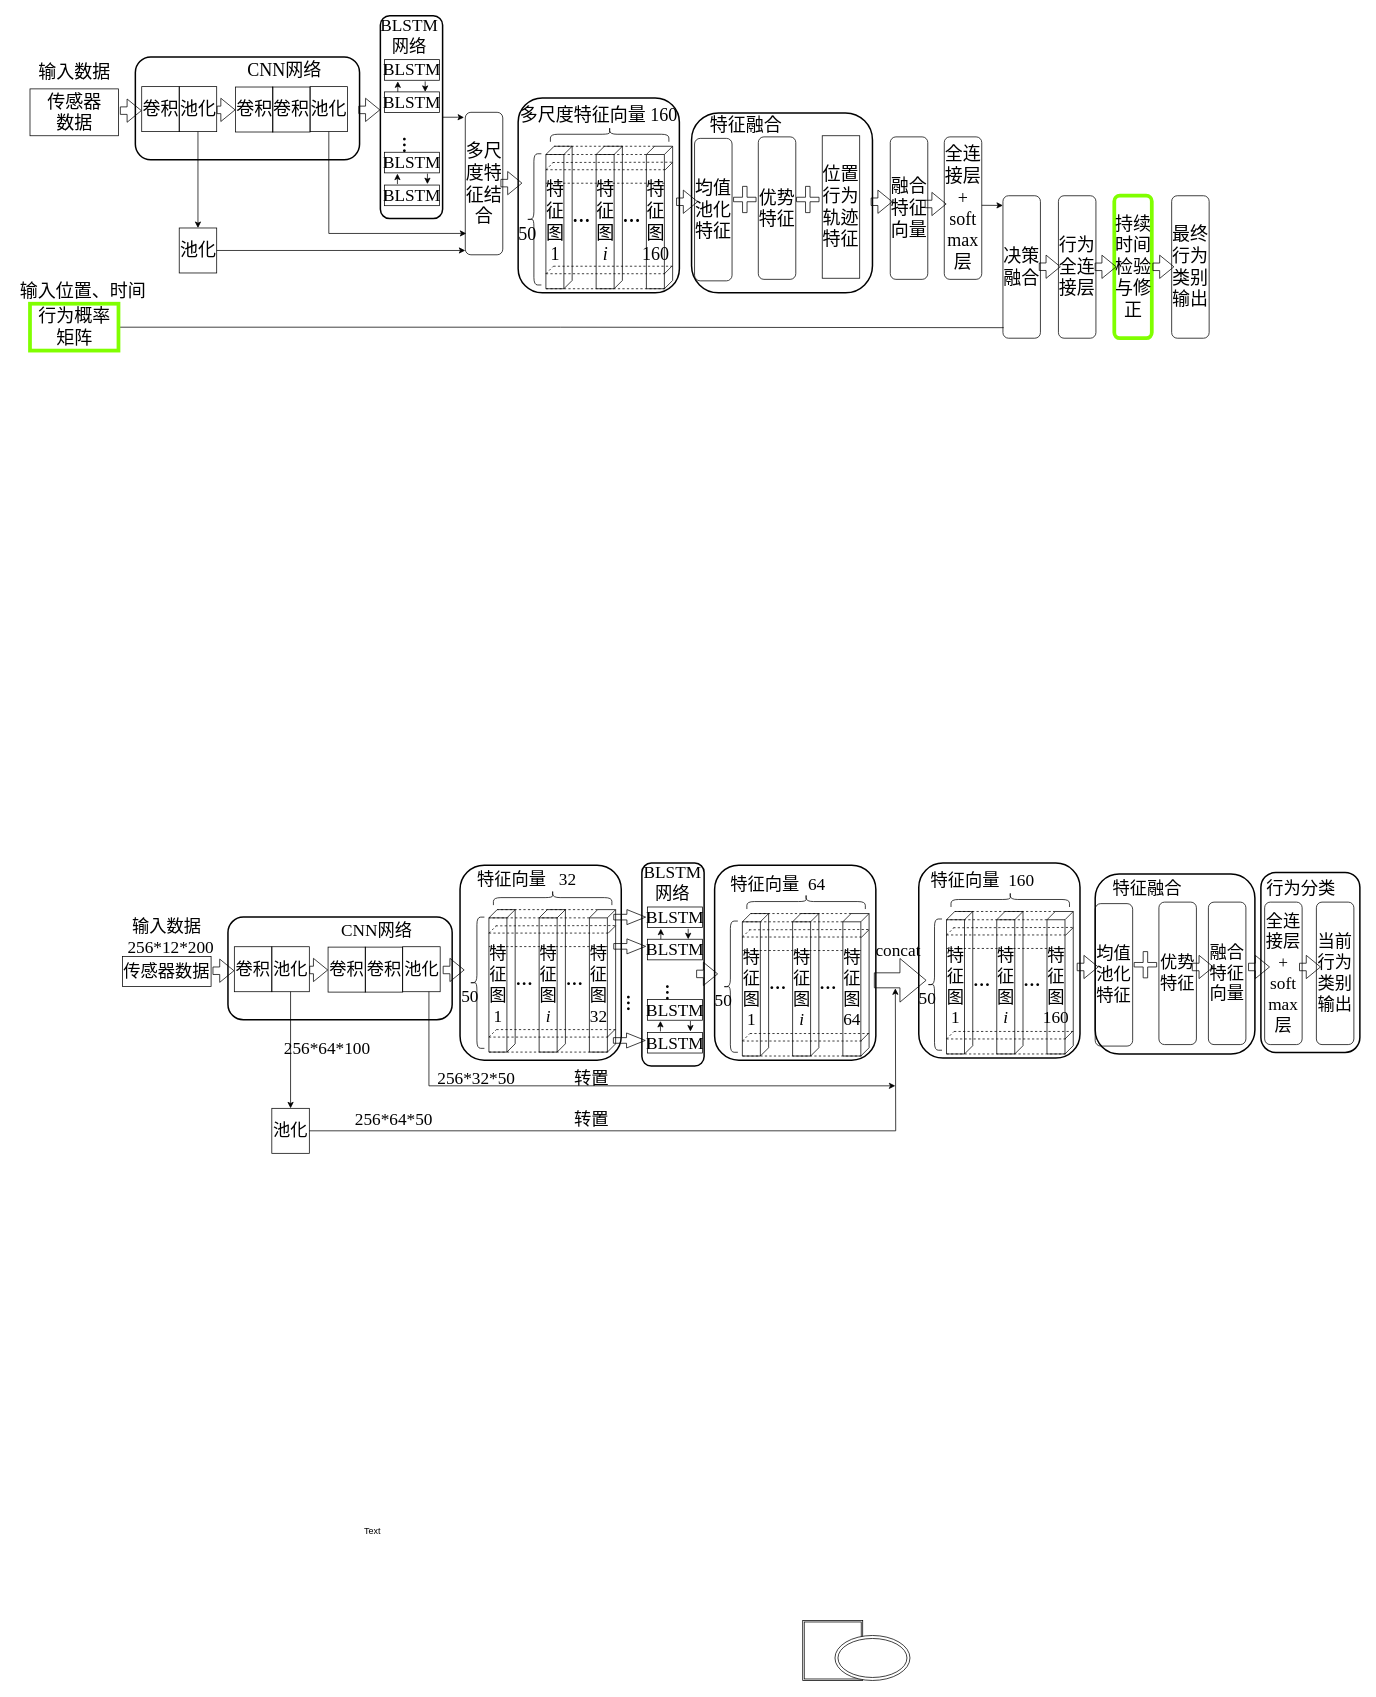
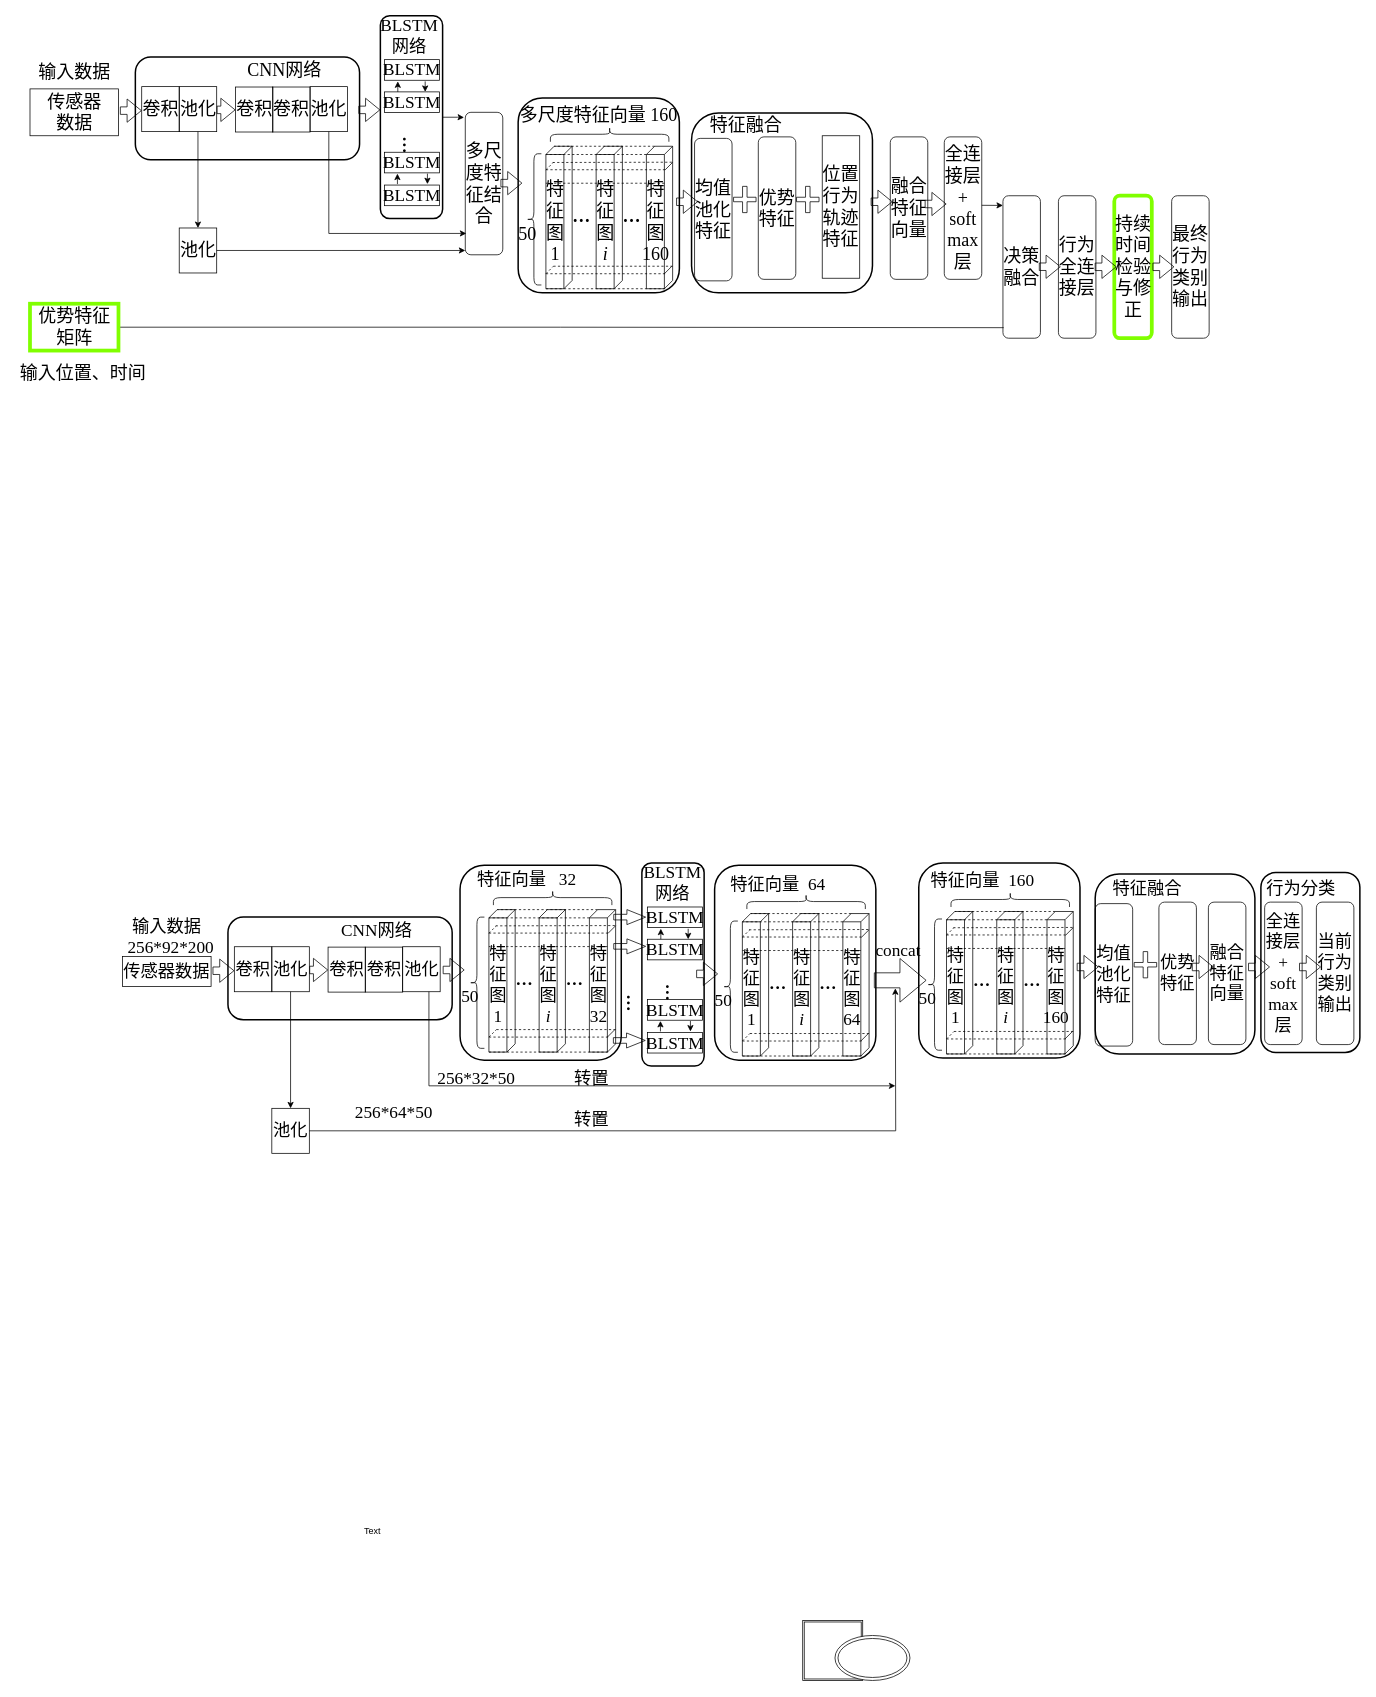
node "输入位置、时间": moved (83, 291) -> (83, 373)
node "行为概率矩阵": label "行为概率矩阵" -> "优势特征矩阵"
node "256*12*200": label "256*12*200" -> "256*92*200"
node "256*64*100": removed
node "256*64*50": moved (394, 1119) -> (394, 1112)
